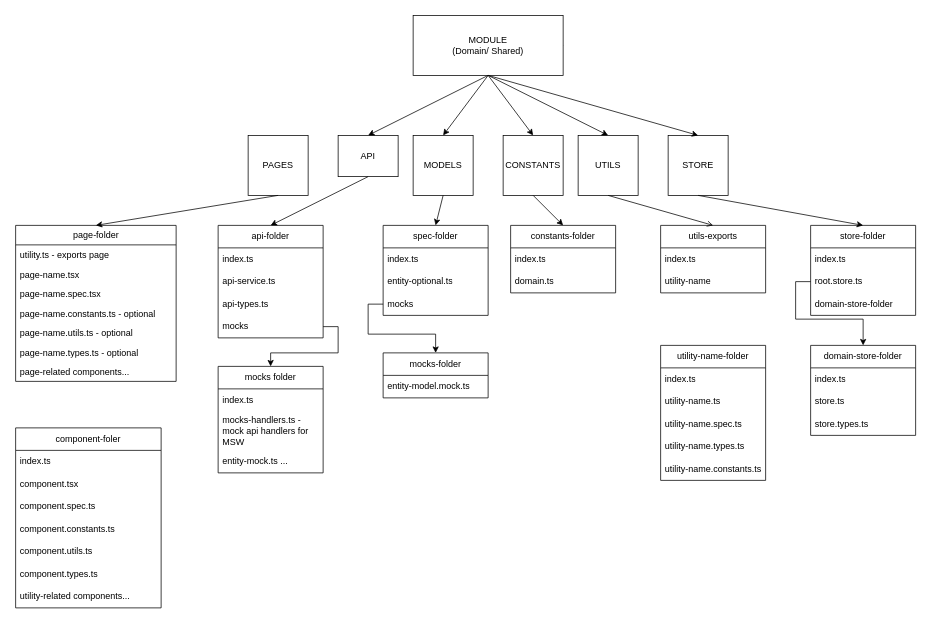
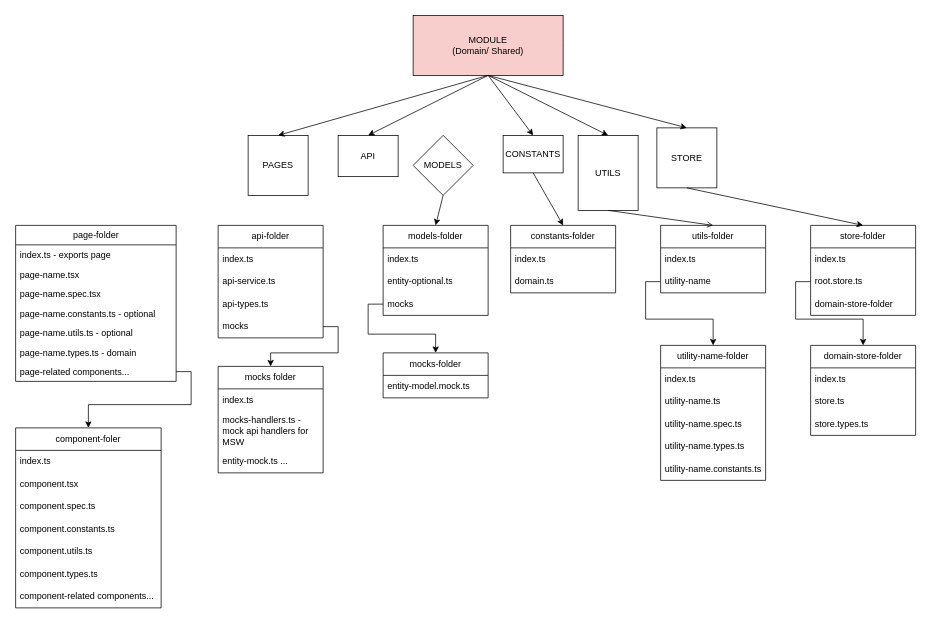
node "MODULE (Domain/ Shared)": fillcolor #ffffff -> #f8cecc
edge "MODULE (Domain/ Shared)" -> "MODELS": removed
edge "MODULE (Domain/ Shared)" -> "PAGES": added
node "MODELS": shape rectangle -> diamond
node "CONSTANTS": size 60x60 -> 60x38
node "UTILS": size 60x60 -> 60x75
node "STORE": moved (698, 165) -> (687, 158)
edge "API" -> "api-folder": removed
edge "PAGES" -> "page-folder": removed
node "spec-folder": label "spec-folder" -> "models-folder"
node "utils-exports": label "utils-exports" -> "utils-folder"
node "utility.ts - exports page": label "utility.ts - exports page" -> "index.ts - exports page"
edge "utility-name" -> "utility-name-folder": added
node "page-name.types.ts - optional": label "page-name.types.ts - optional" -> "page-name.types.ts - domain"
edge "page-related components..." -> "component-foler": added
node "utility-related components...": label "utility-related components..." -> "component-related components..."
